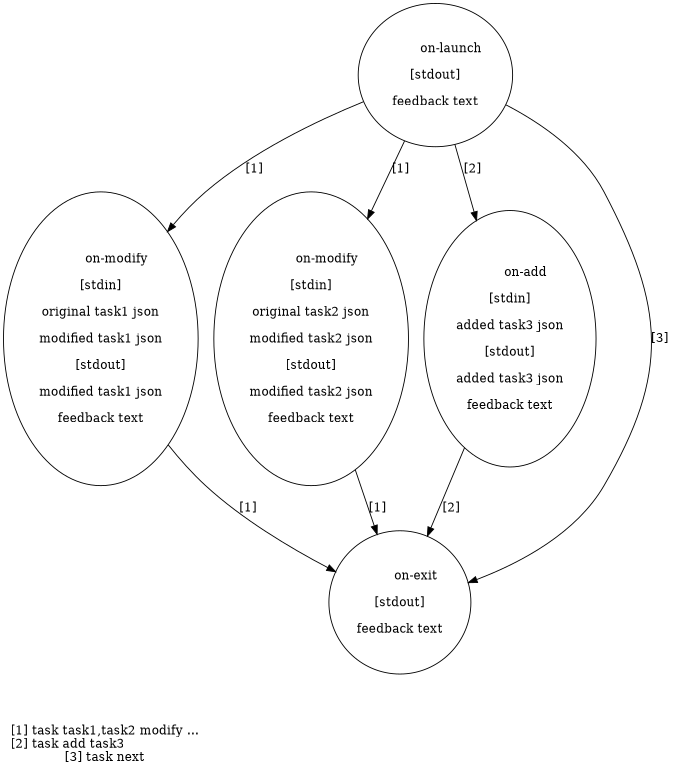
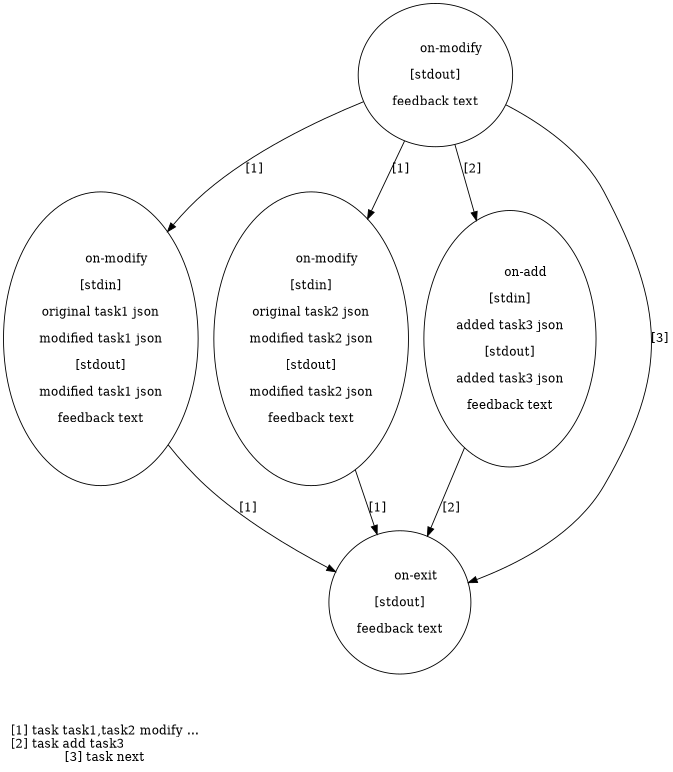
node "on-launch [stdout] feedback text": label "on-launch [stdout] feedback text" -> "on-modify [stdout] feedback text"
